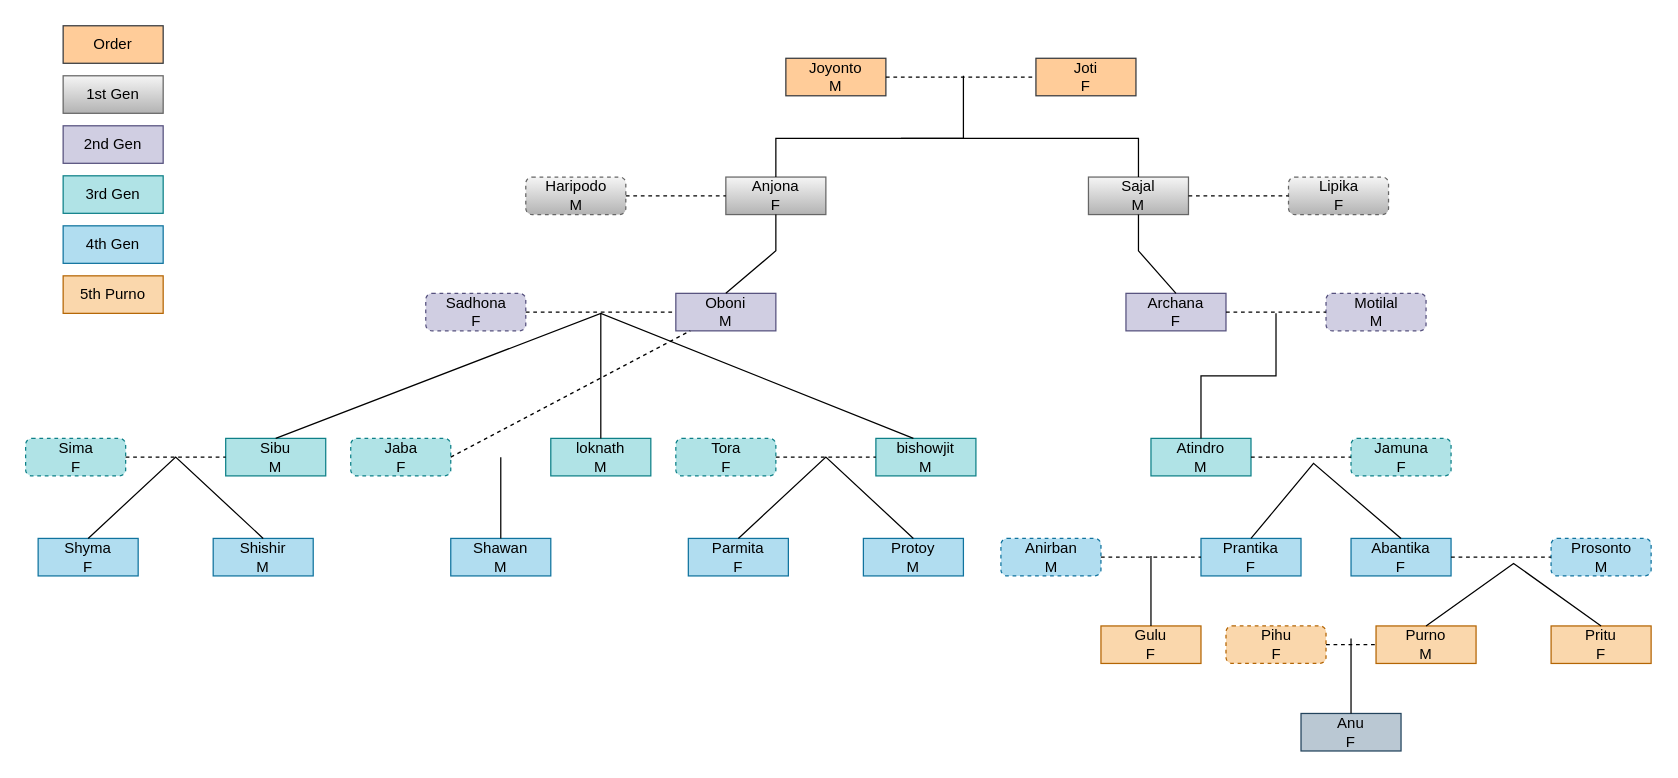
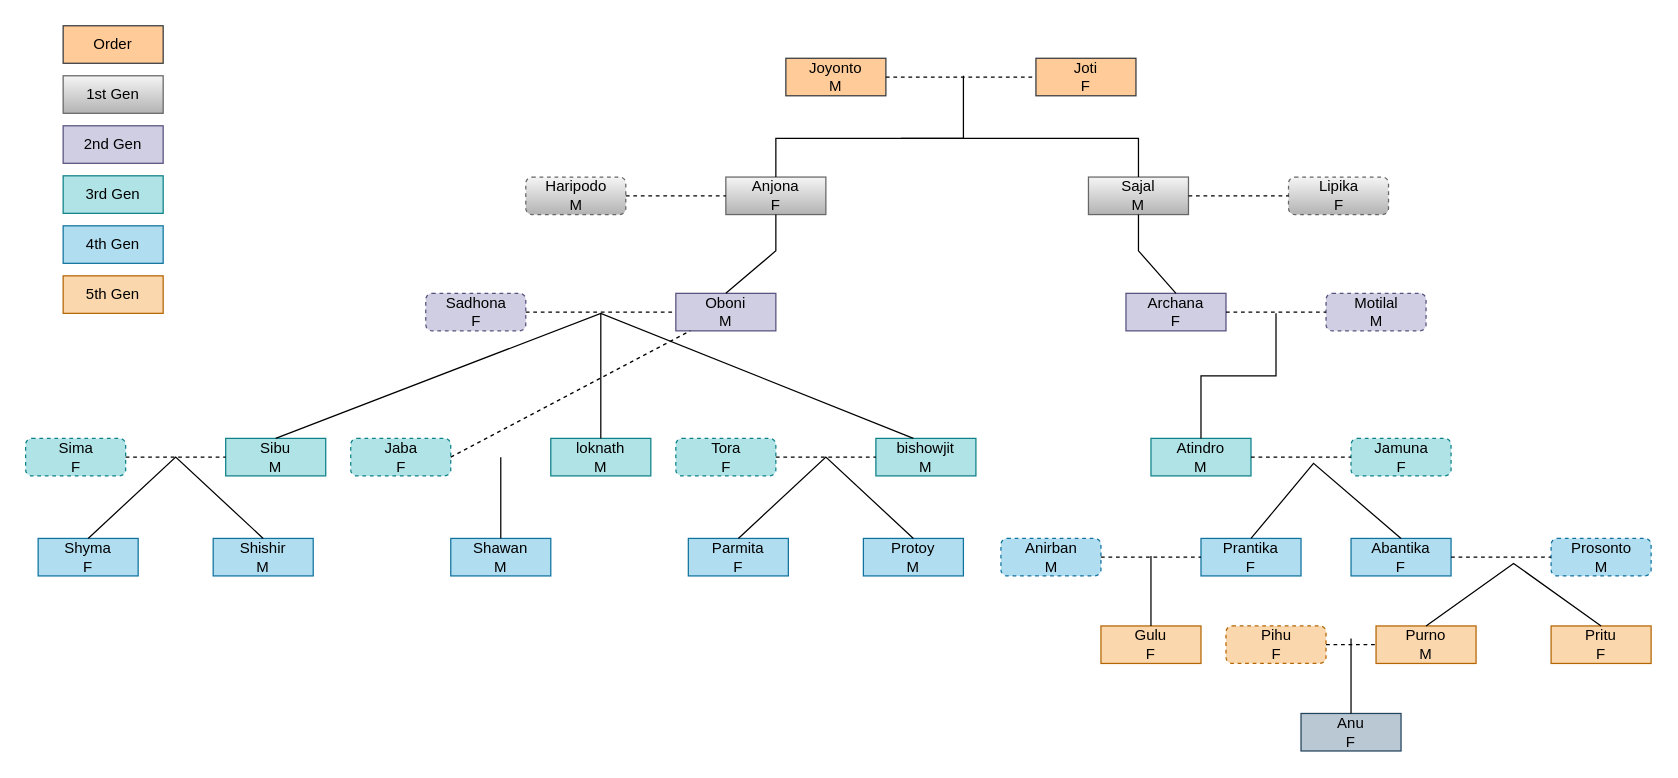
node "5th Purno": label "5th Purno" -> "5th Gen"
